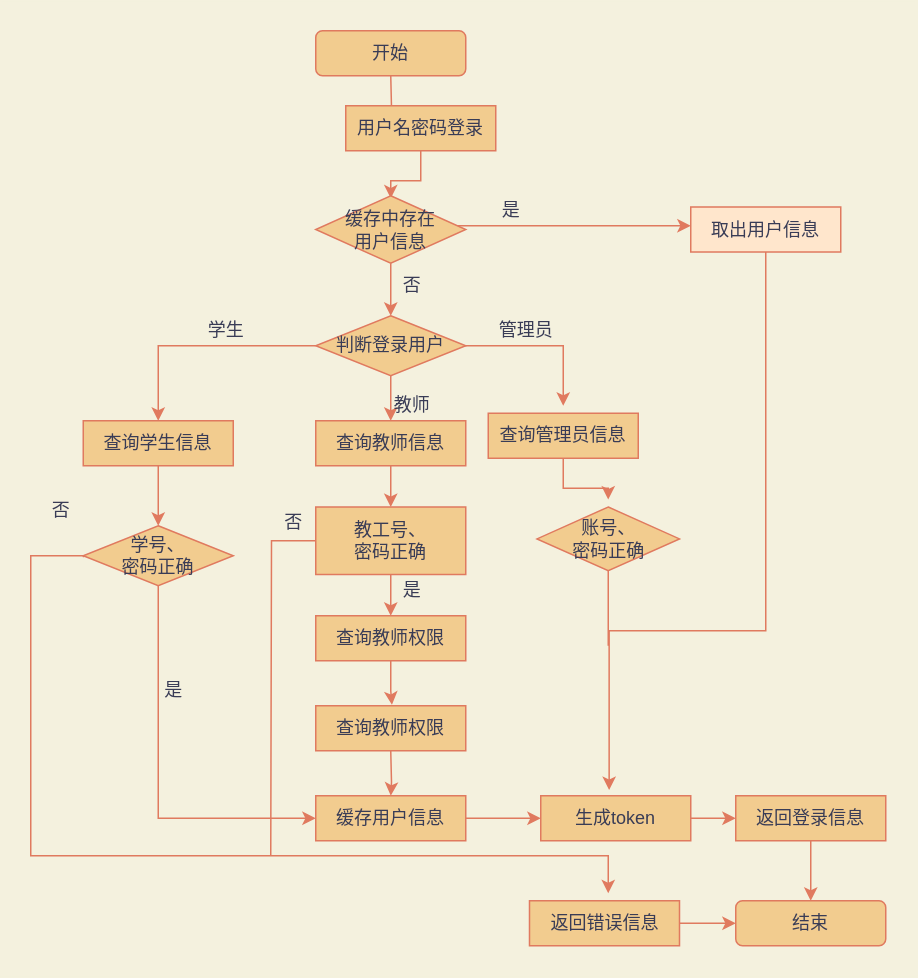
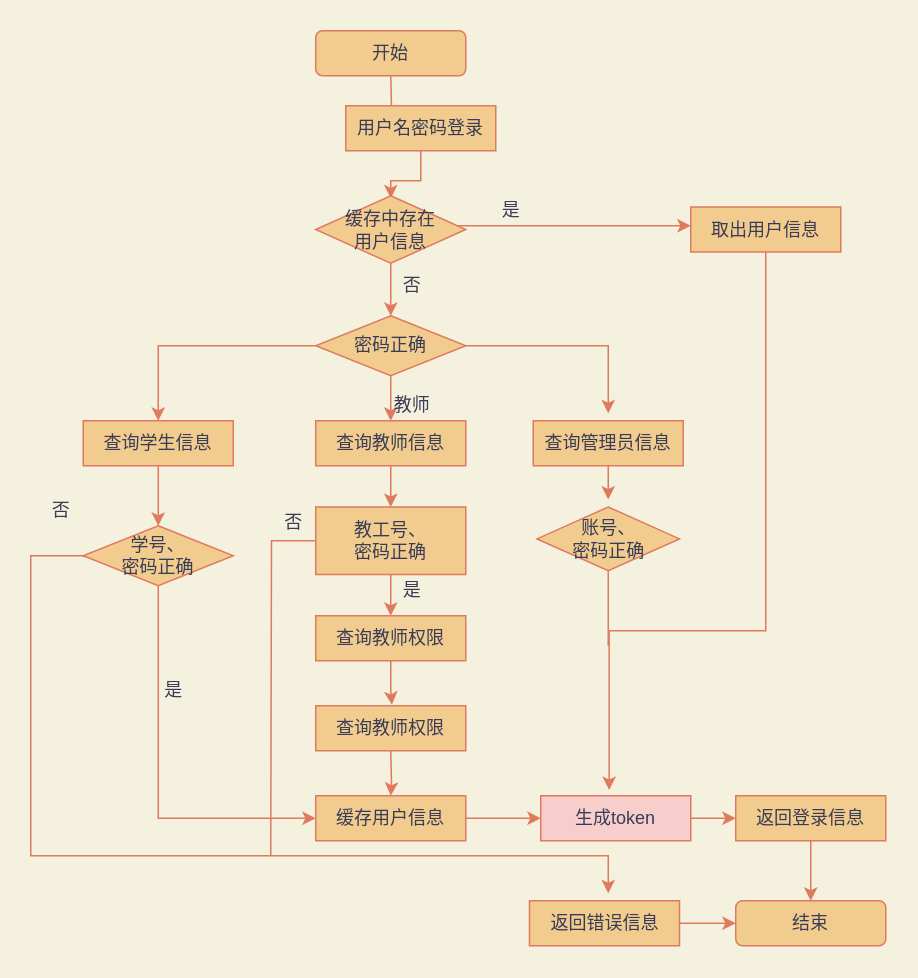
node "取出用户信息": fillcolor #ffe6cc -> #f2cc8f
node "学生": removed
node "管理员": removed
node "判断登录用户": label "判断登录用户" -> "密码正确"
node "查询管理员信息": moved (563, 436) -> (608, 443)
node "生成token": fillcolor #f2cc8f -> #f8cecc
